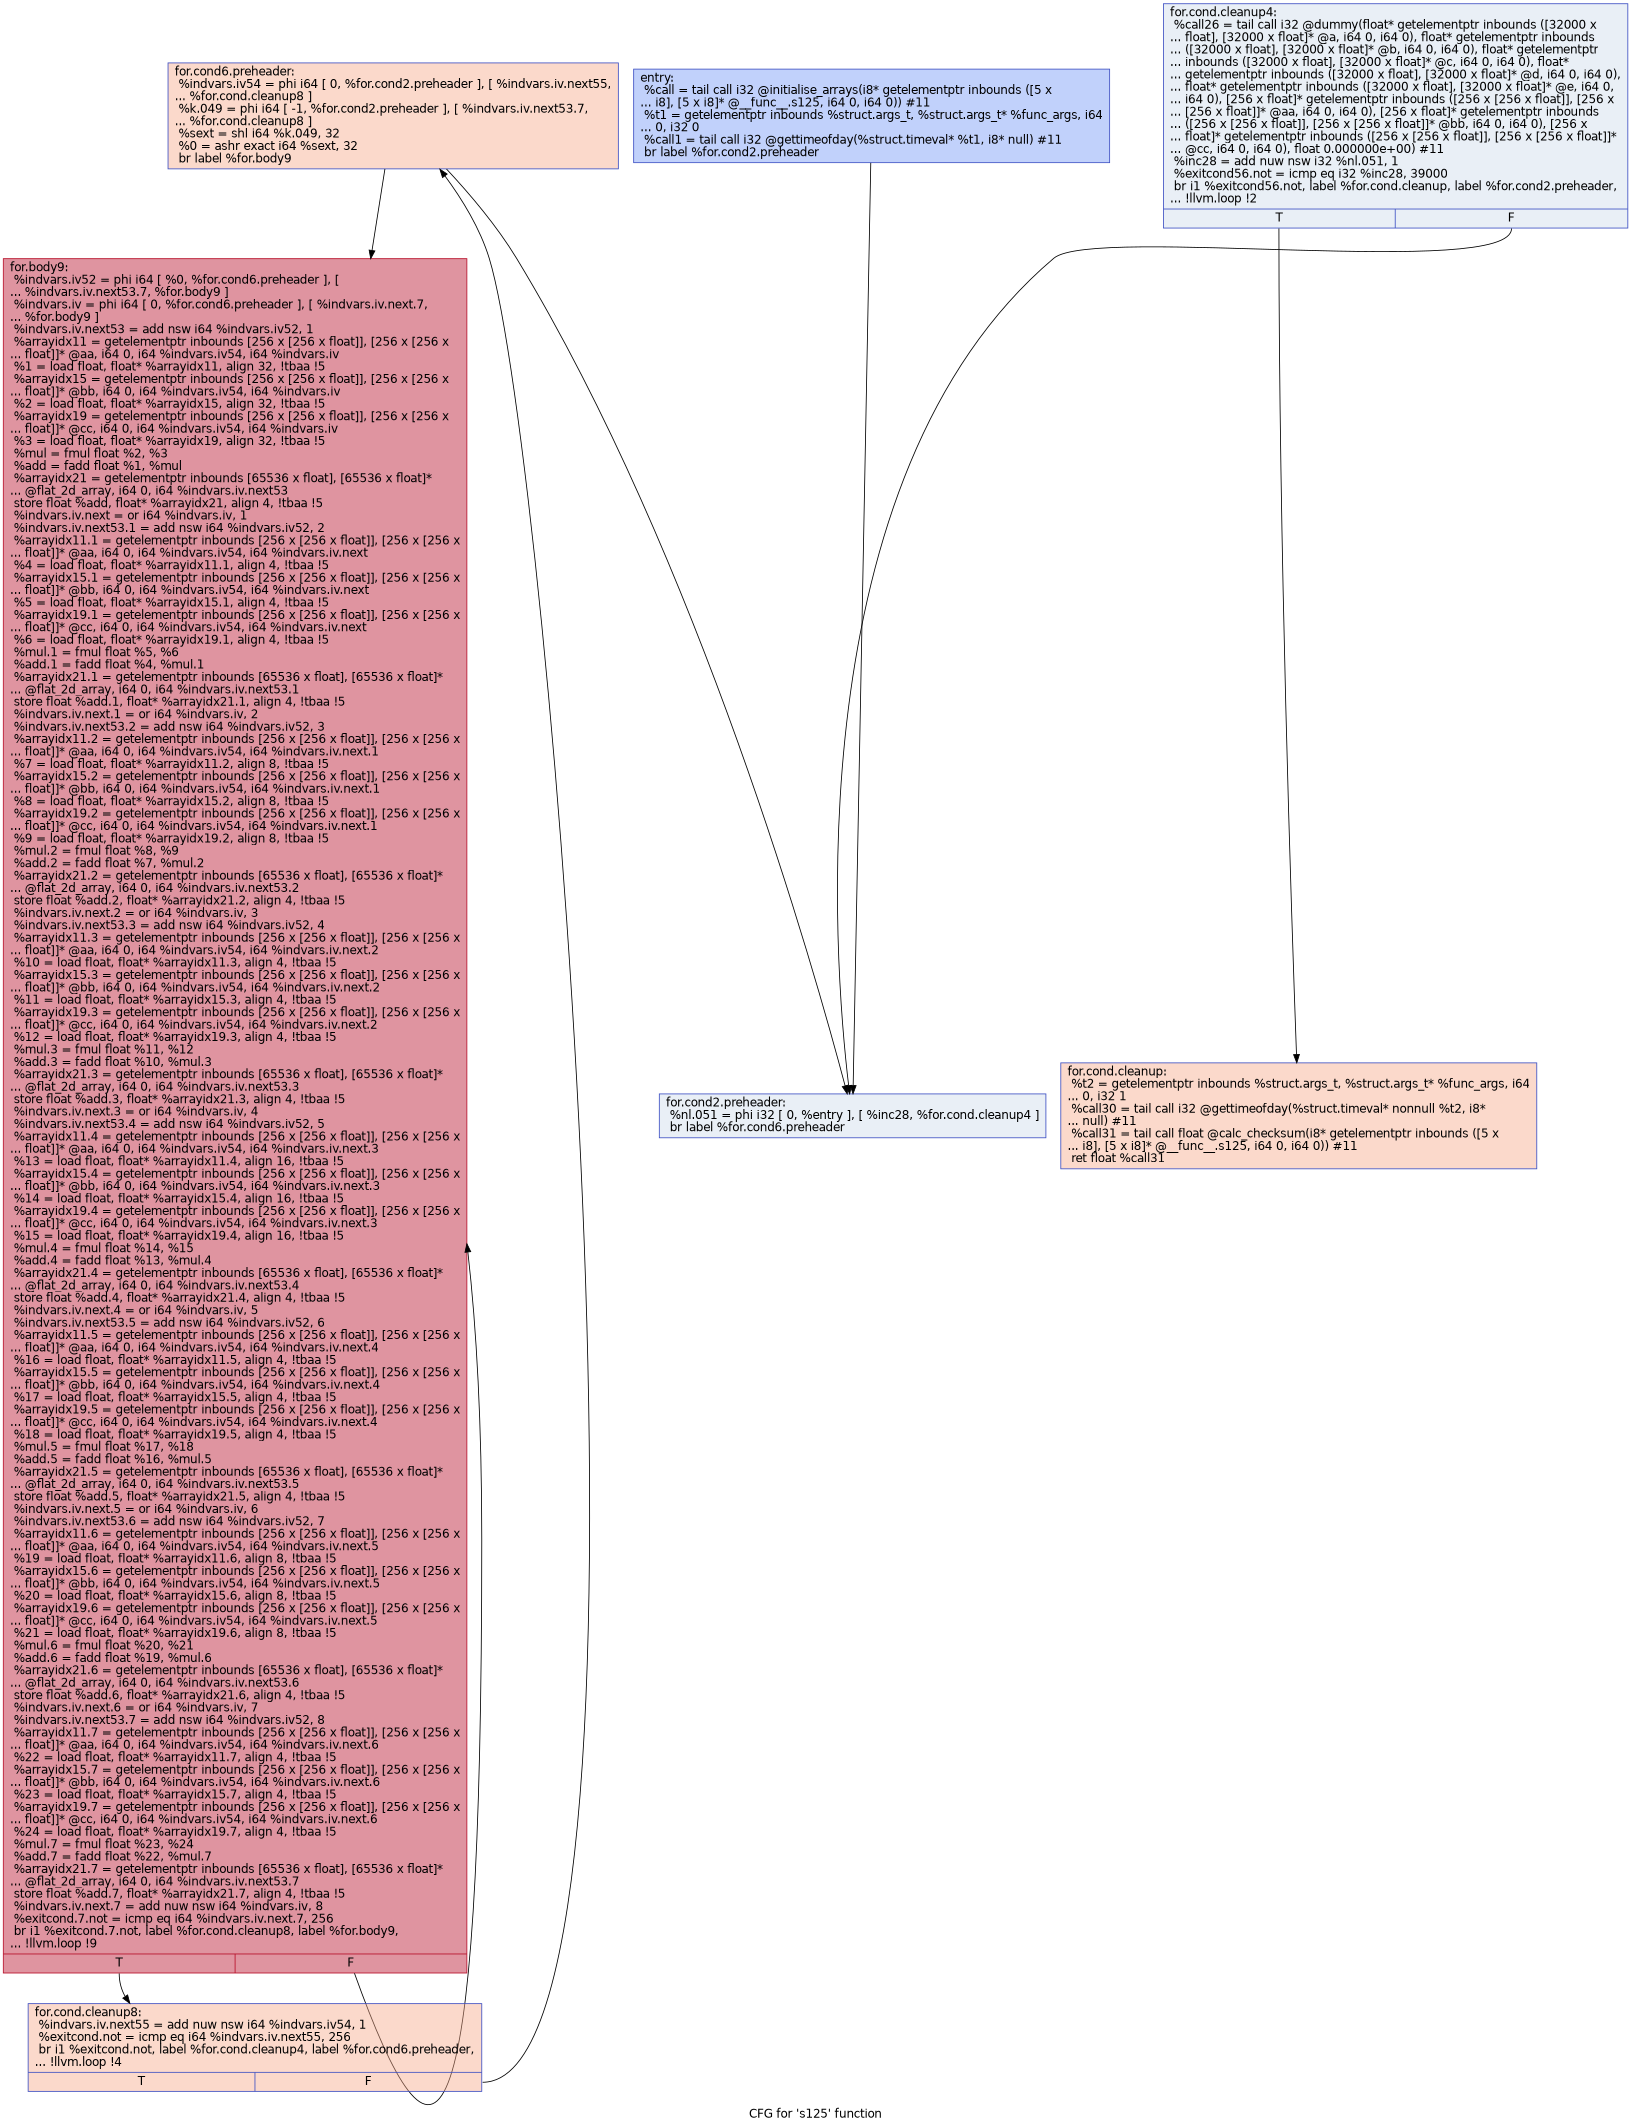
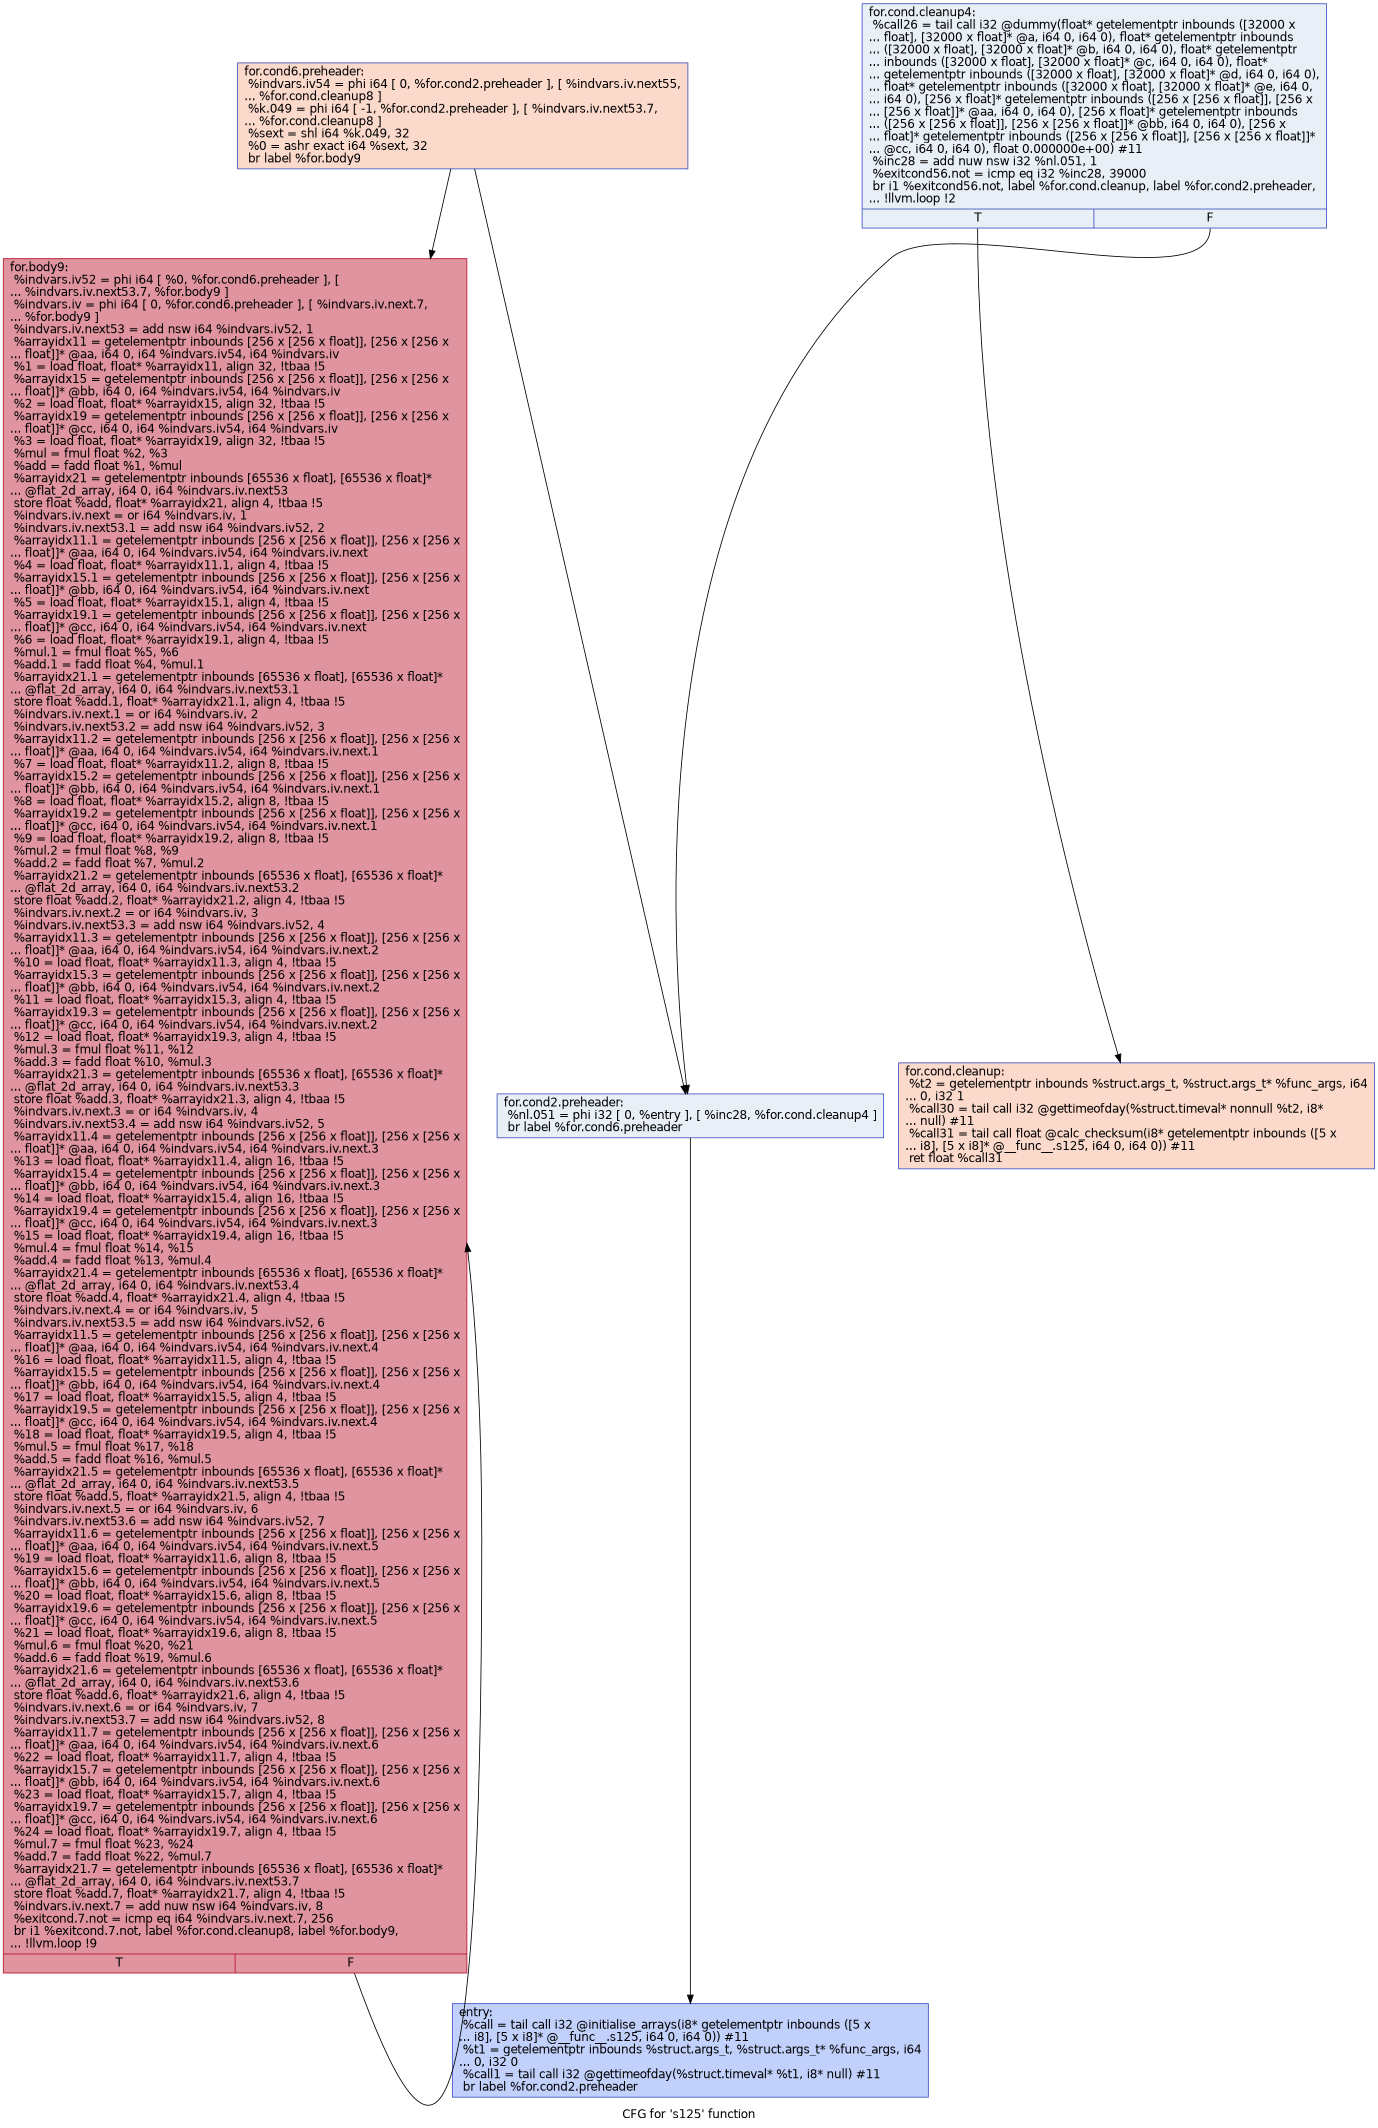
edge "entry:" -> "for.cond2.preheader:": reversed
node "for.cond.cleanup8:": removed
